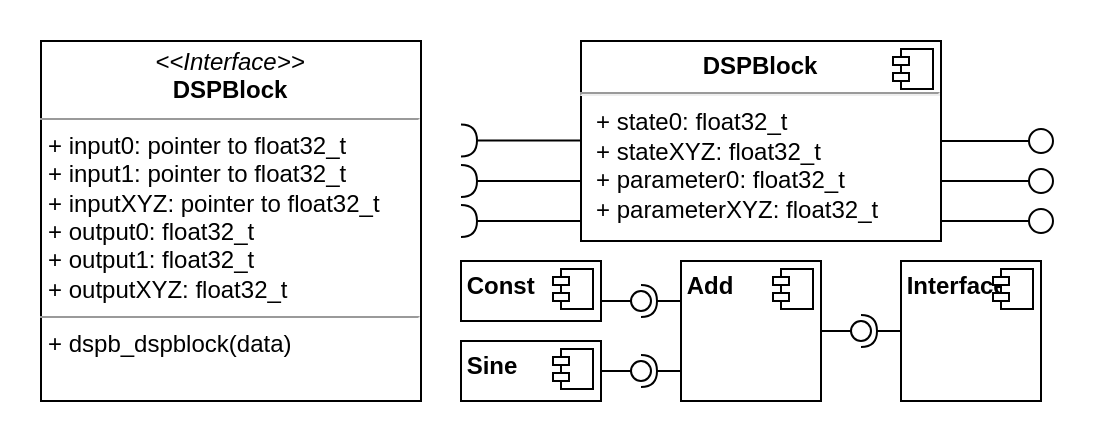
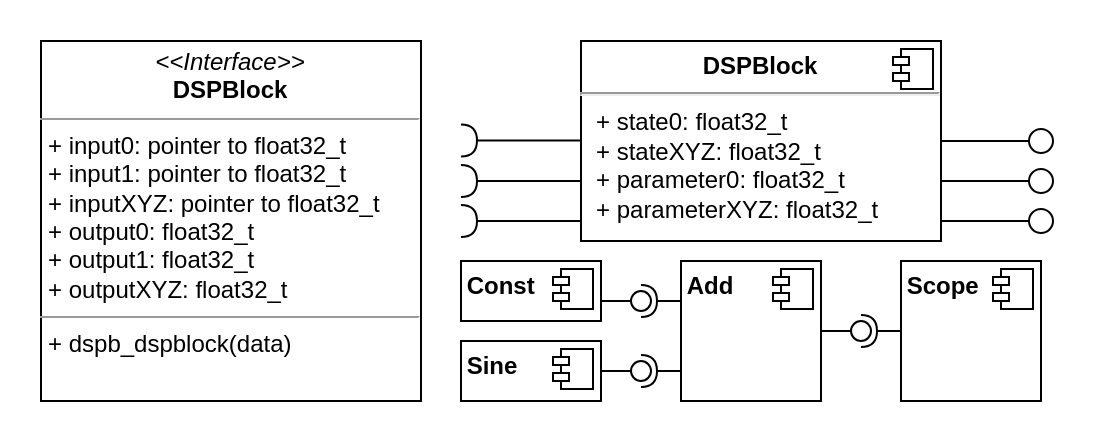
node "Interface": label "Interface" -> "Scope"
